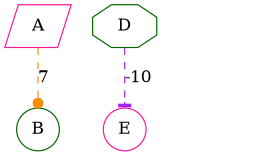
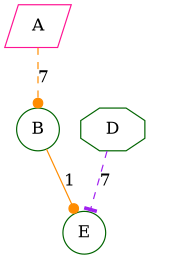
edge "D" -> "E": label "-10" -> "7"
node "E": color deeppink -> darkgreen
edge "B" -> "E": added, label "1"
